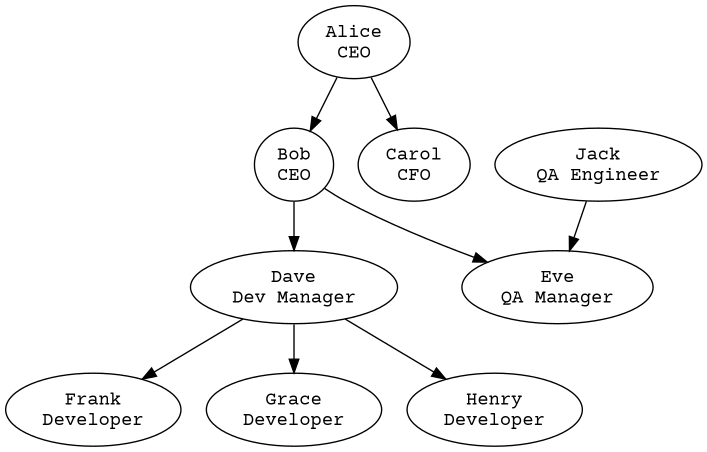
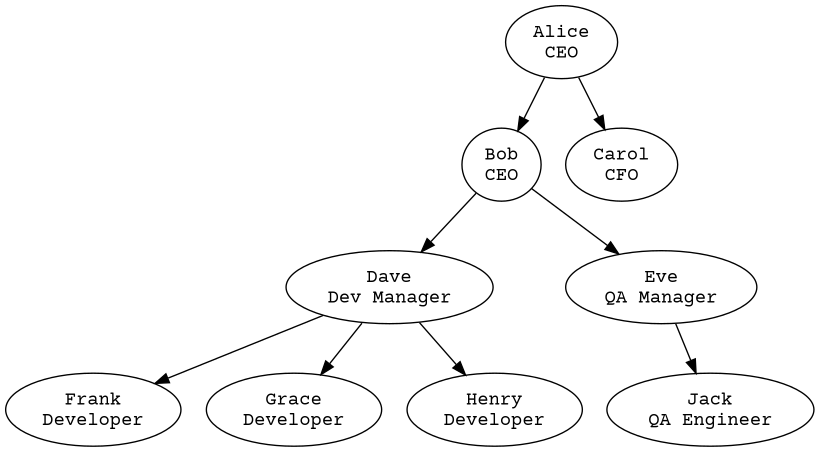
edge "Jack QA Engineer" -> "Eve QA Manager": reversed
